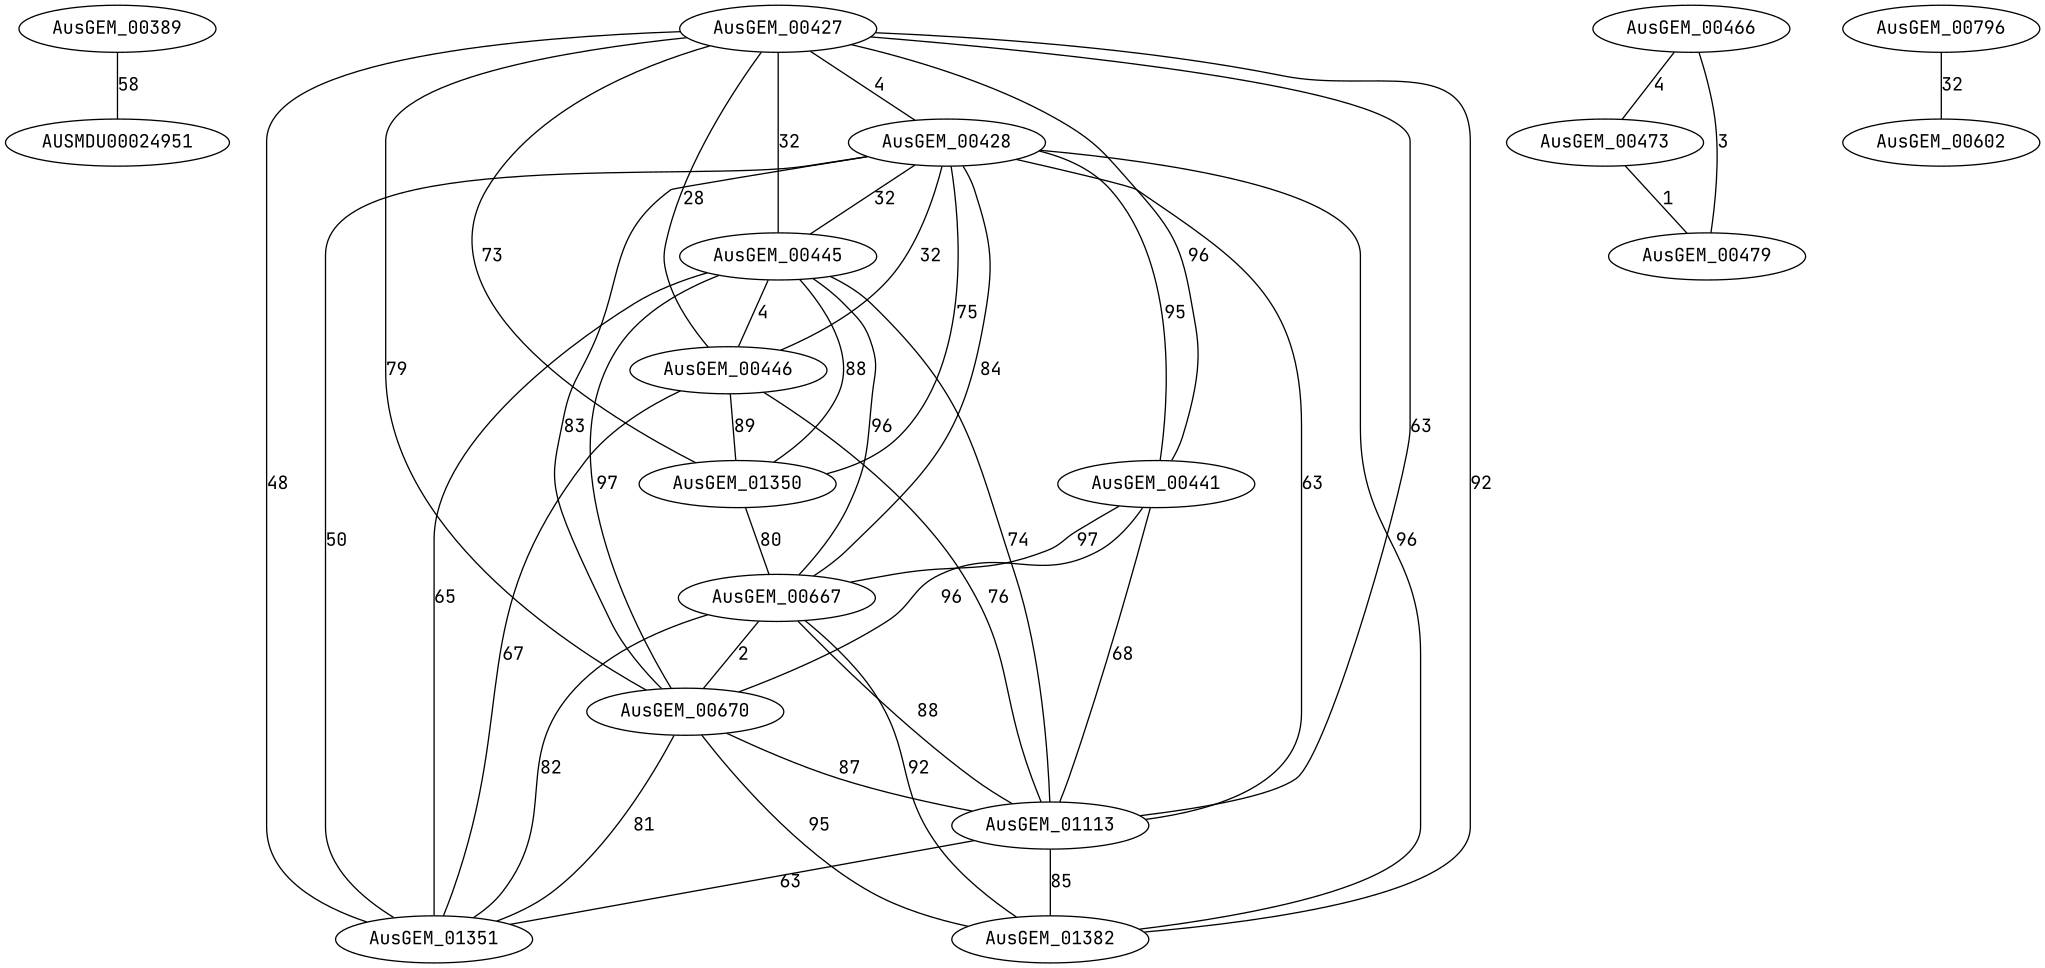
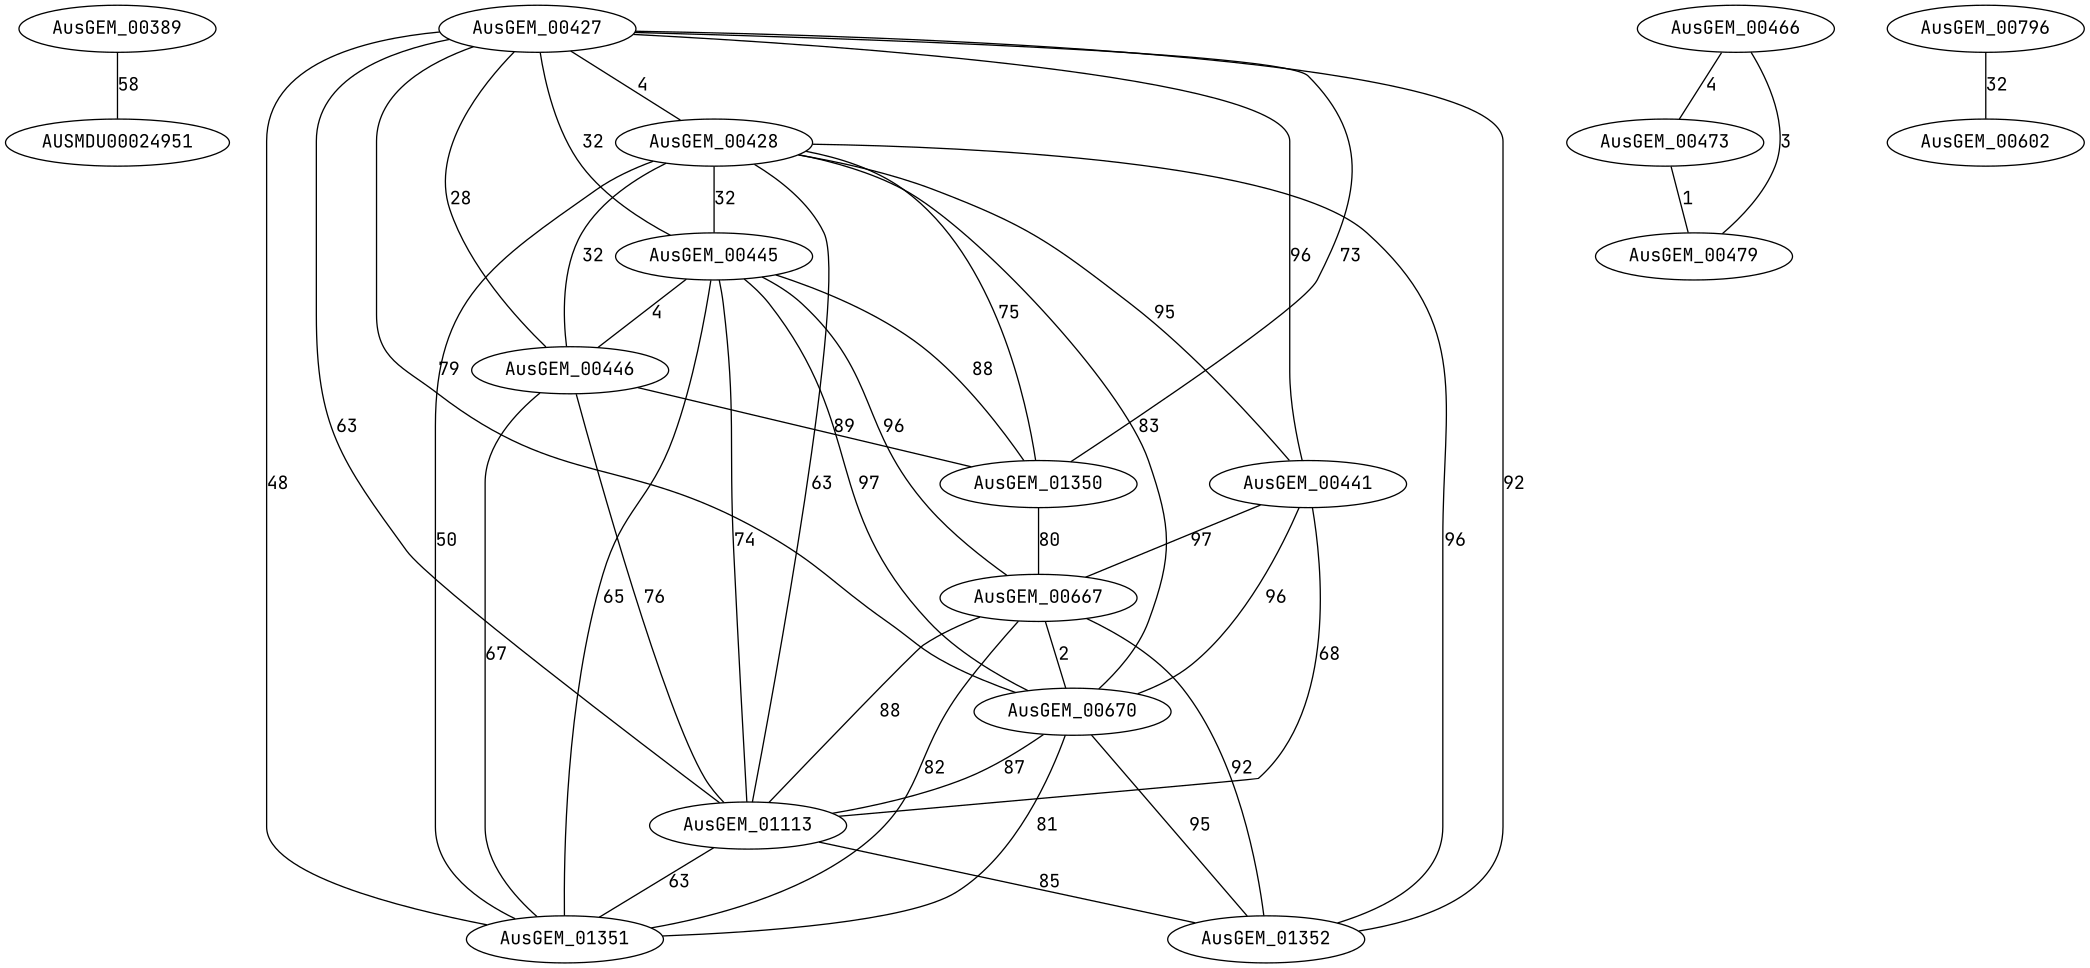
edge "AusGEM_00428" -- "AusGEM_00667": removed, label "84"
node "AusGEM_01382": label "AusGEM_01382" -> "AusGEM_01352"
